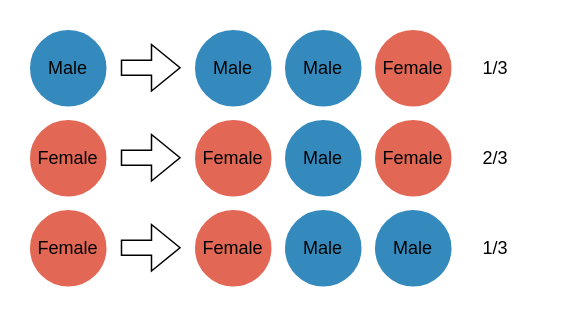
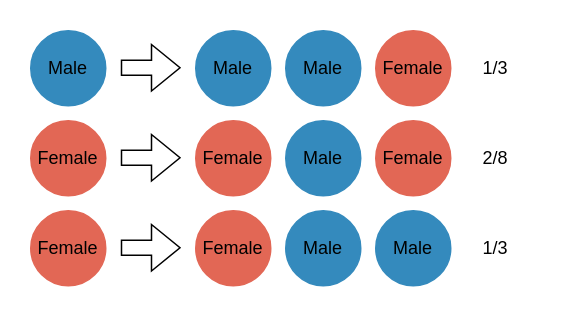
node "2/3": label "2/3" -> "2/8"
